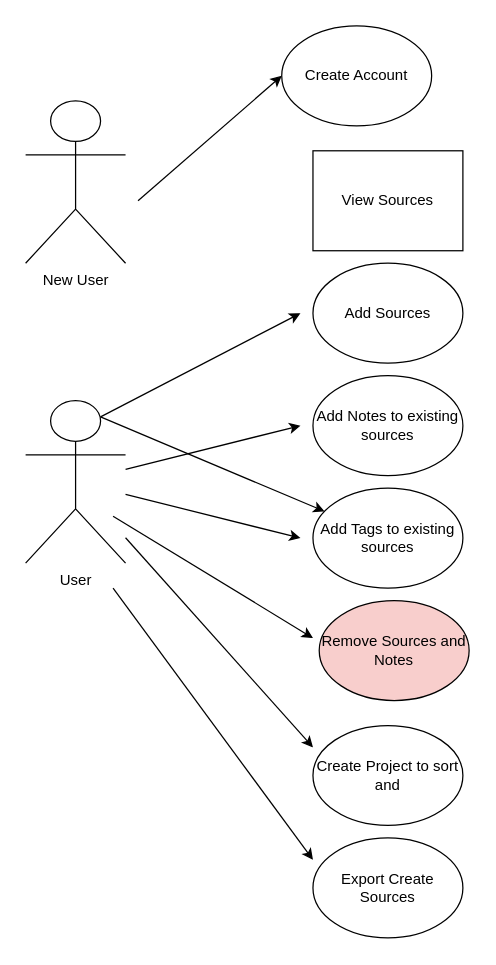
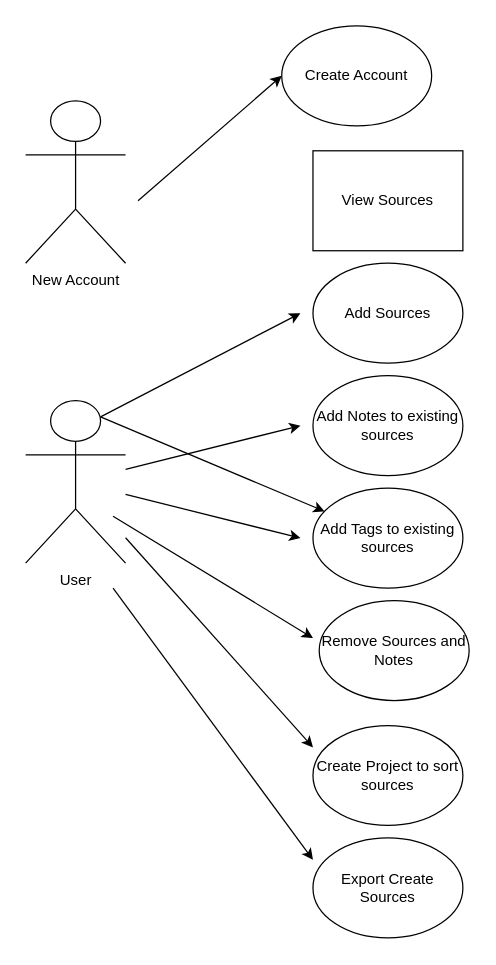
node "New User": label "New User" -> "New Account"
node "Remove Sources and Notes": fillcolor #f8cecc -> #ffffff
node "Create Project to sort and": label "Create Project to sort and" -> "Create Project to sort sources"
